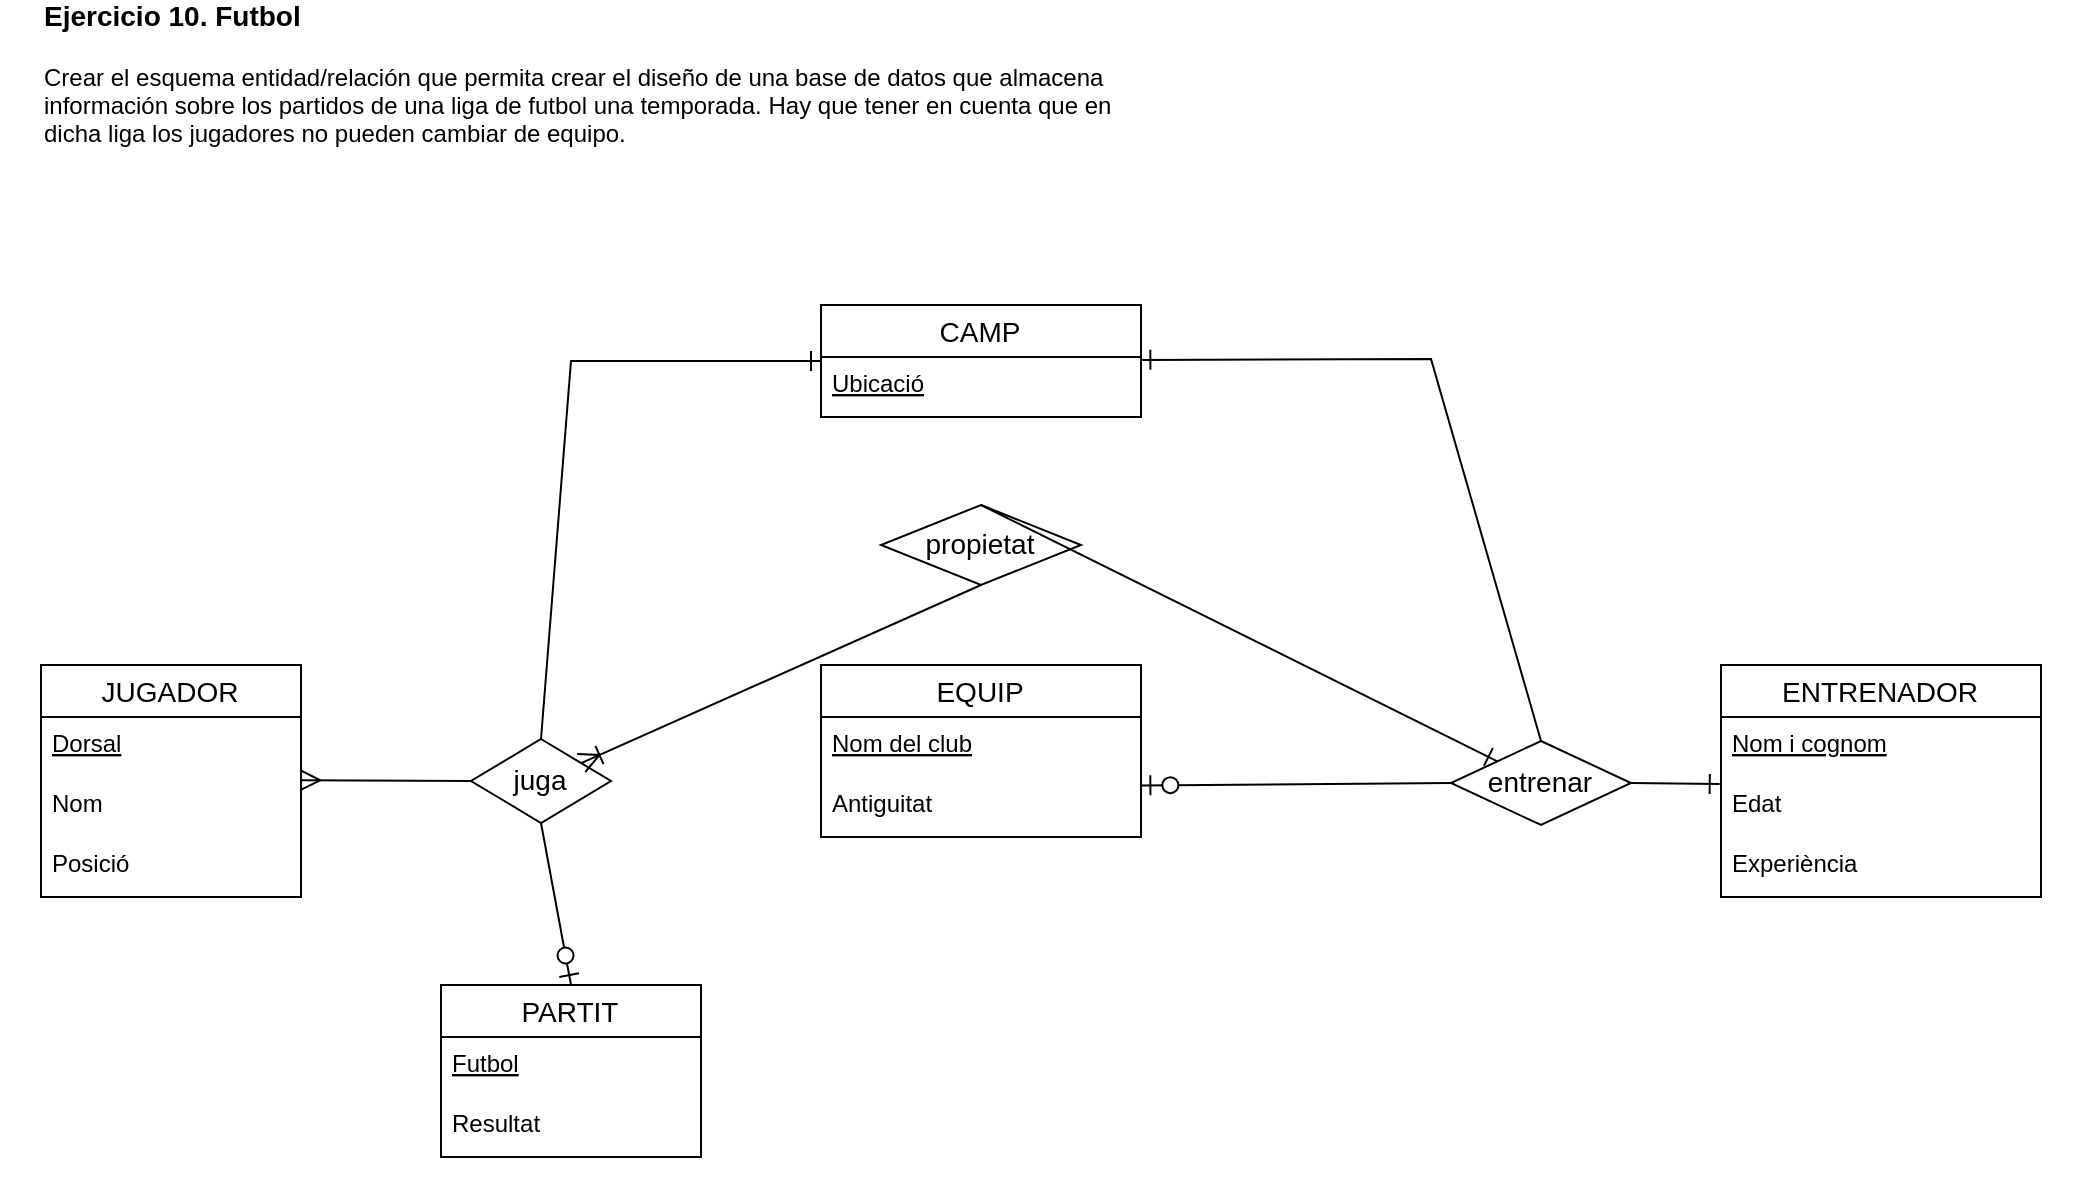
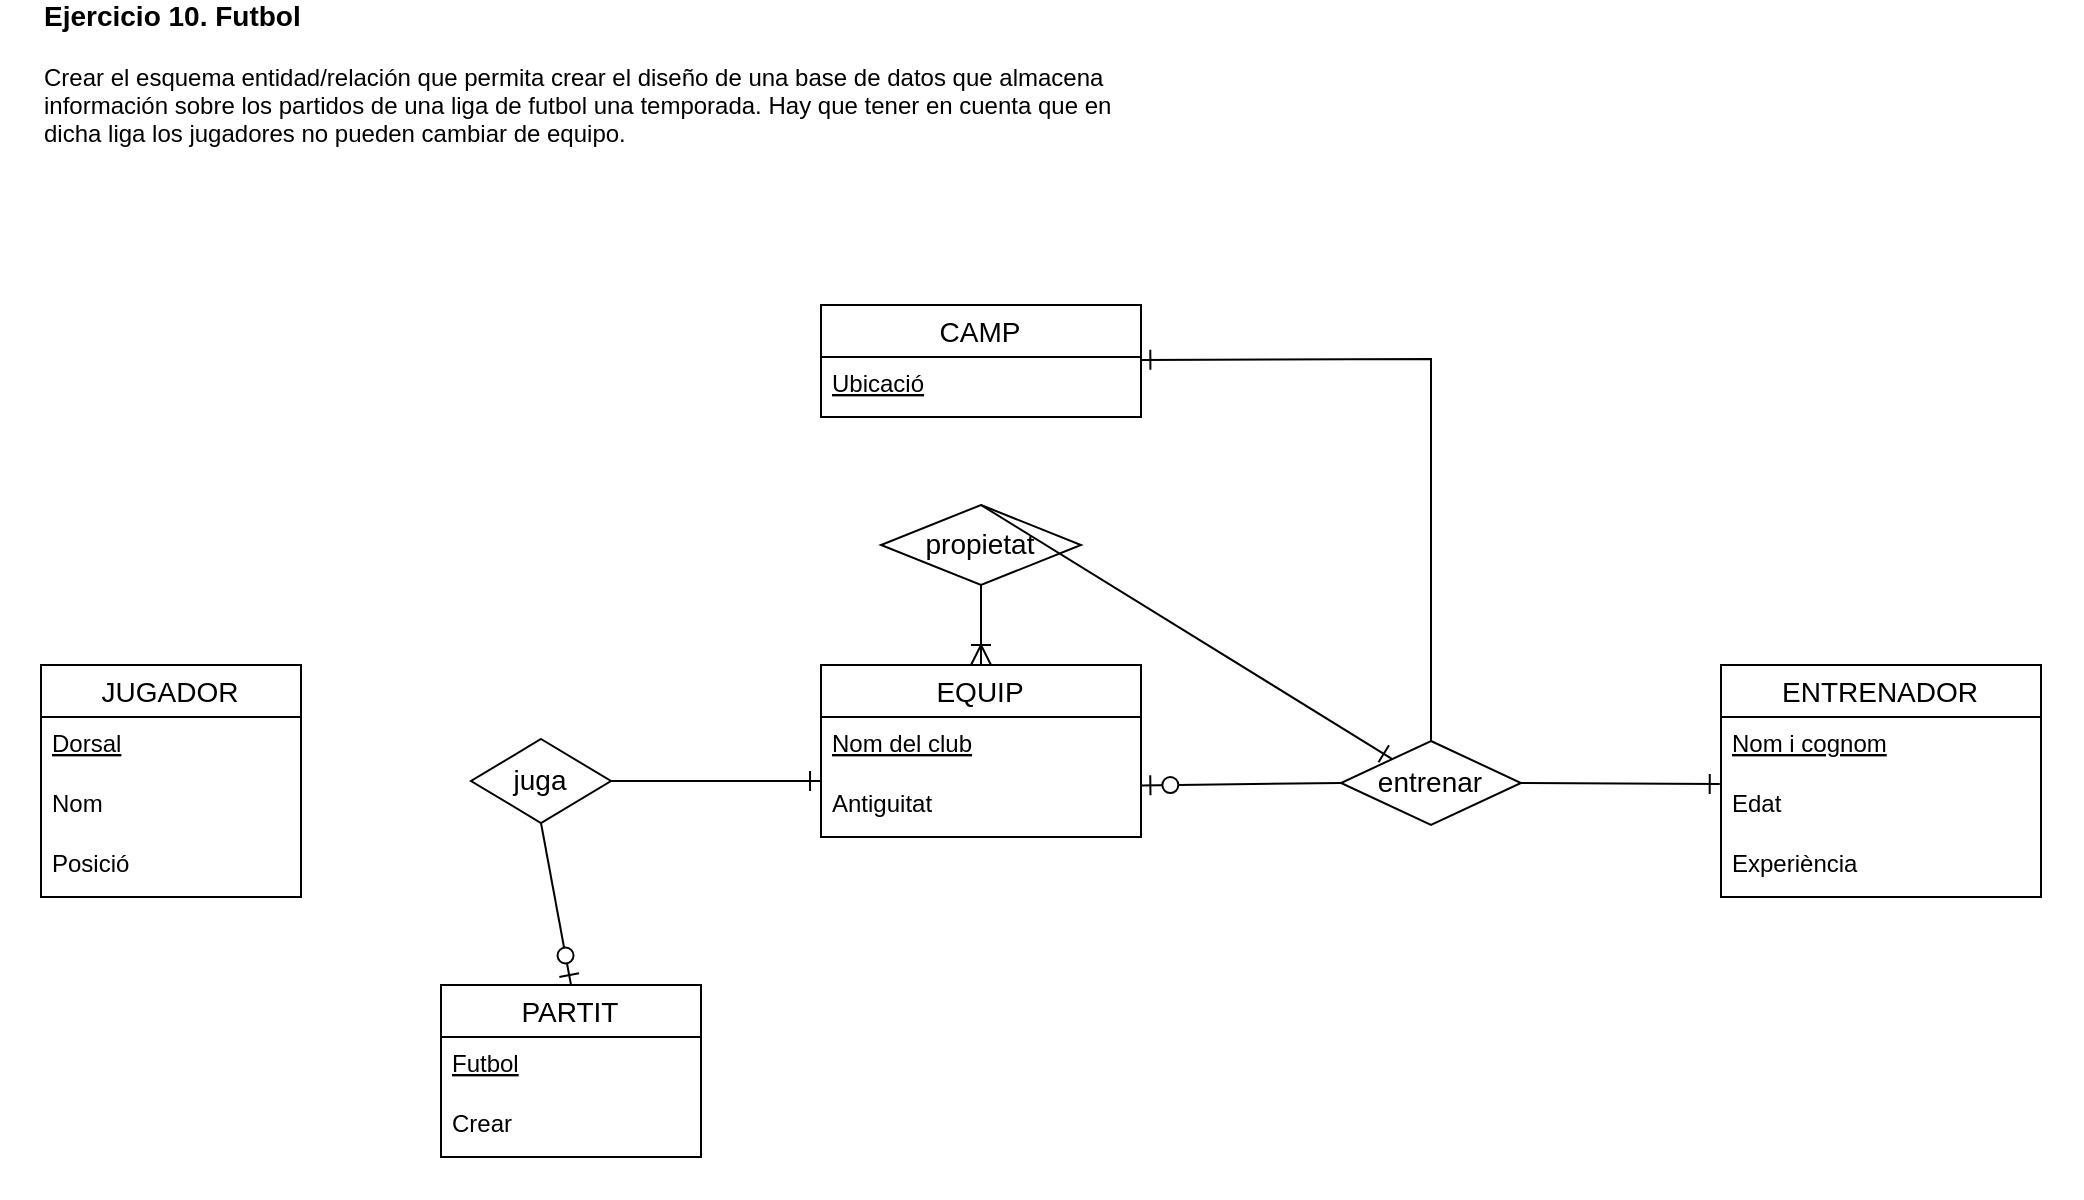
edge "juga" -> "CAMP": removed
edge "propietat" -> "juga": now "propietat" -> "EQUIP"
edge "juga" -> "Nom": removed
edge "juga" -> "Antiguitat": added
node "entrenar": moved (1541, 783) -> (1431, 783)
node "Resultat": label "Resultat" -> "Crear"
